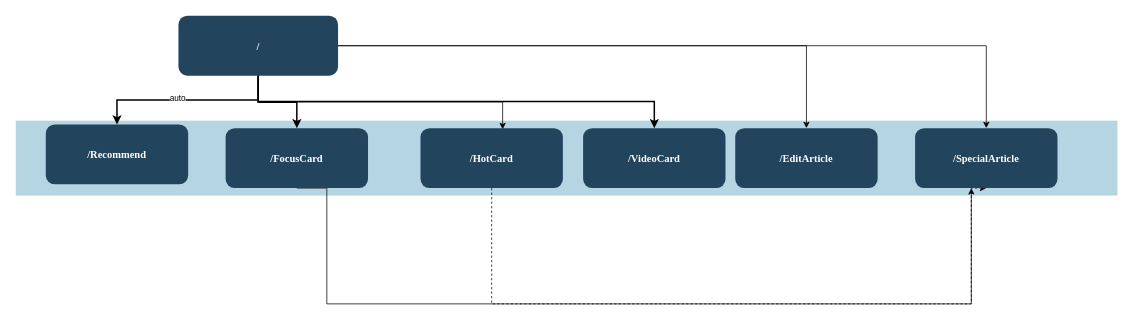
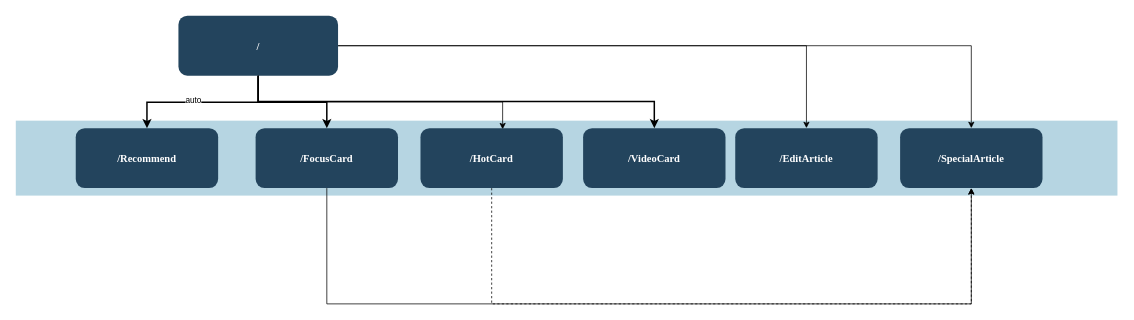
node "/Recommend": moved (117, 155) -> (147, 158)
node "/FocusCard": moved (297, 158) -> (327, 158)
node "/SpecialArticle": moved (987, 158) -> (972, 158)
